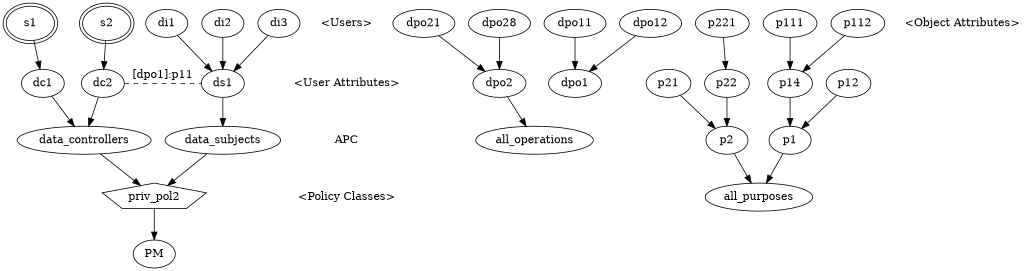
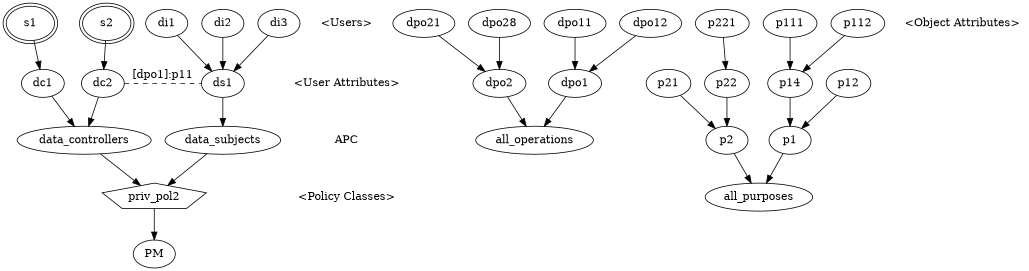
edge "dpo1" -> "all_operations": added
